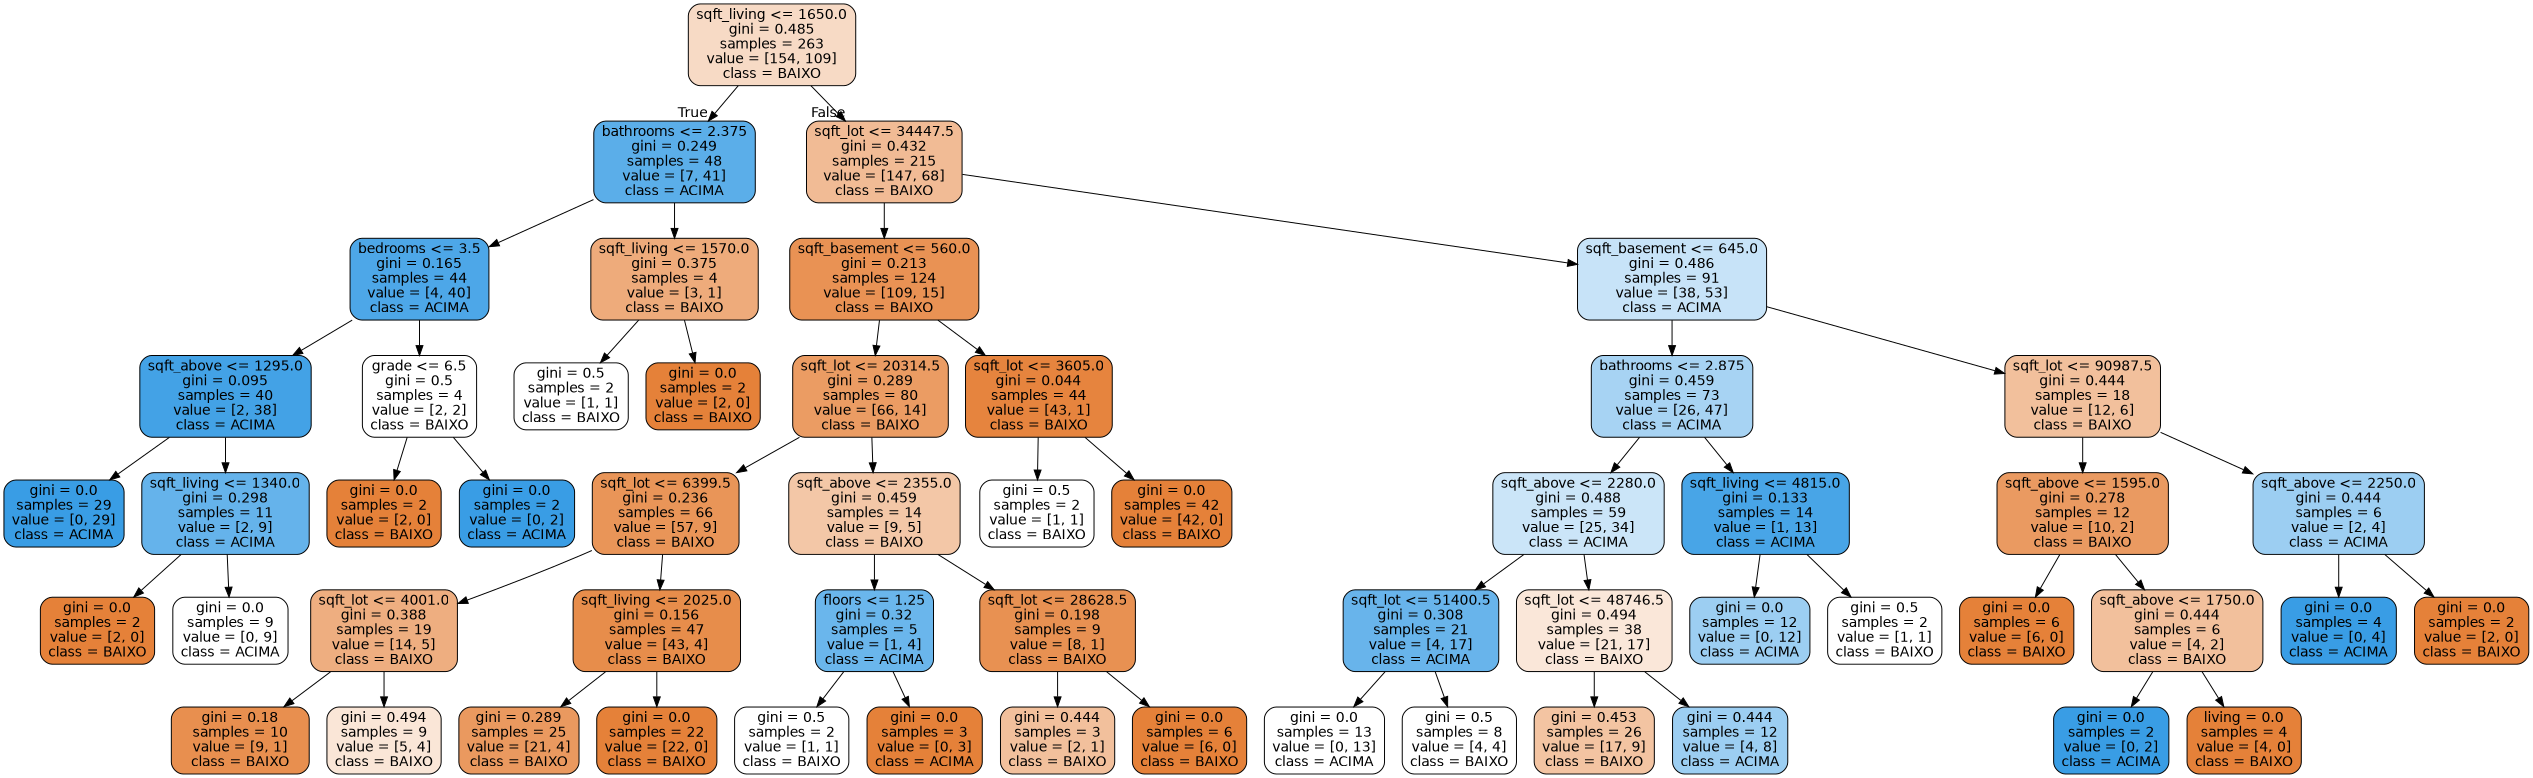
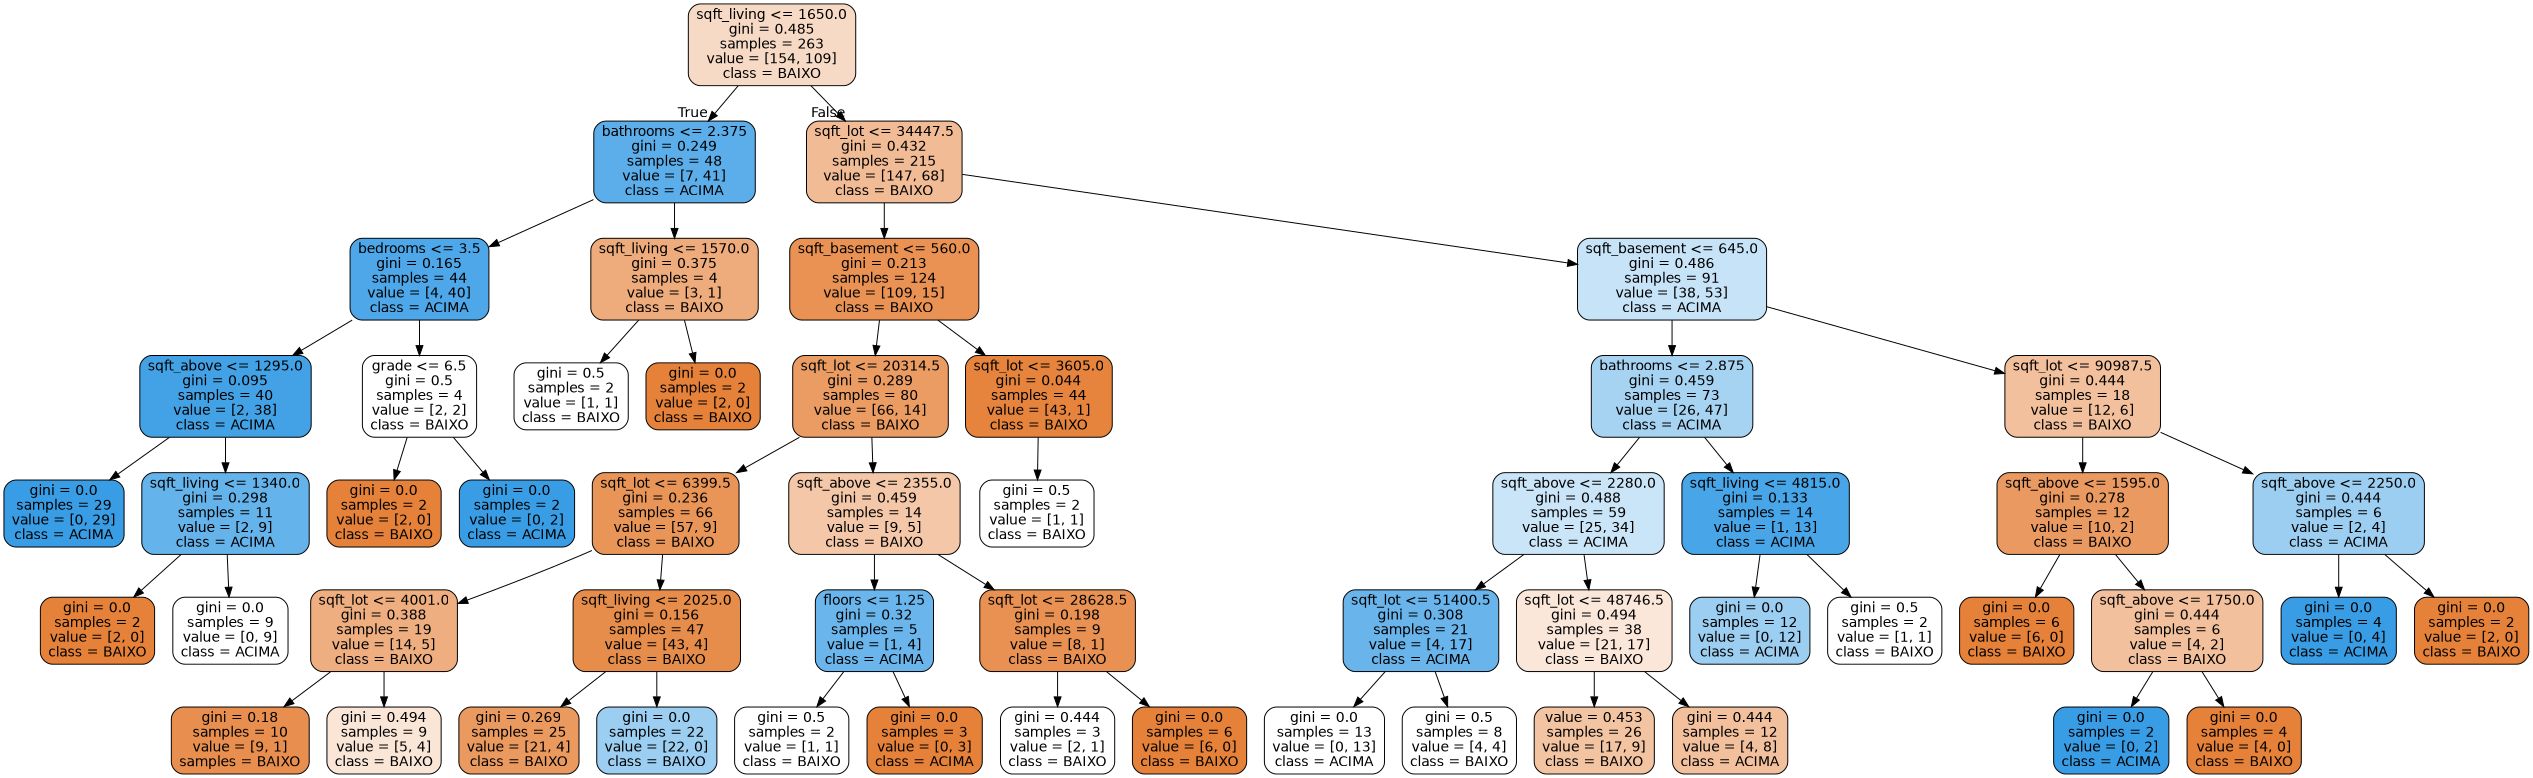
node "gini = 0.0 samples = 42 value = [42, 0] class = BAIXO": removed
node "gini = 0.18 samples = 10 value = [9, 1] class = BAIXO": label "gini = 0.18 samples = 10 value = [9, 1] class = BAIXO" -> "gini = 0.18 samples = 10 value = [9, 1] samples = BAIXO"
node "gini = 0.289 samples = 25 value = [21, 4] class = BAIXO": label "gini = 0.289 samples = 25 value = [21, 4] class = BAIXO" -> "gini = 0.269 samples = 25 value = [21, 4] class = BAIXO"
node "gini = 0.0 samples = 22 value = [22, 0] class = BAIXO": fillcolor #e58139 -> #9ccef2
node "gini = 0.444 samples = 3 value = [2, 1] class = BAIXO": fillcolor #f2c09c -> #ffffff
node "gini = 0.453 samples = 26 value = [17, 9] class = BAIXO": label "gini = 0.453 samples = 26 value = [17, 9] class = BAIXO" -> "value = 0.453 samples = 26 value = [17, 9] class = BAIXO"
node "gini = 0.444 samples = 12 value = [4, 8] class = ACIMA": fillcolor #9ccef2 -> #f2c09c
node "living = 0.0 samples = 4 value = [4, 0] class = BAIXO": label "living = 0.0 samples = 4 value = [4, 0] class = BAIXO" -> "gini = 0.0 samples = 4 value = [4, 0] class = BAIXO"
